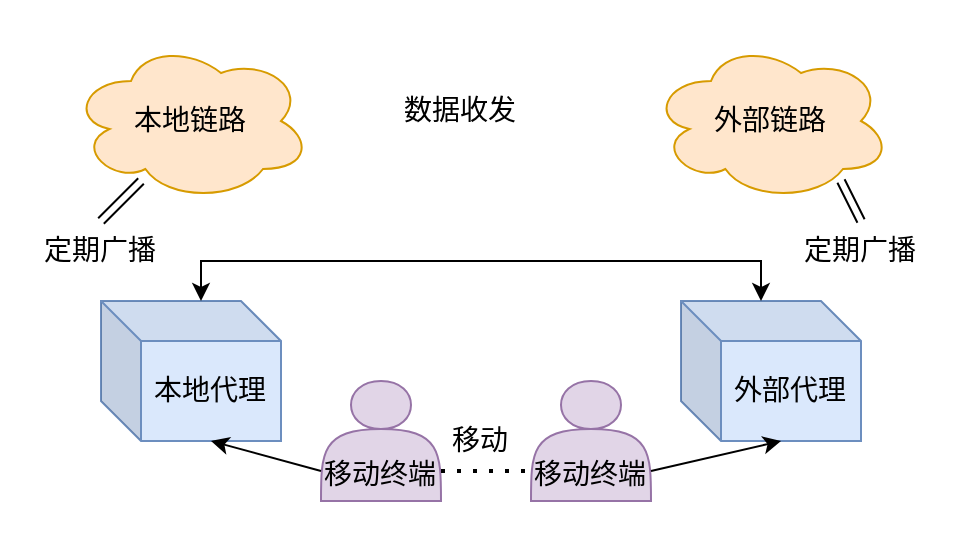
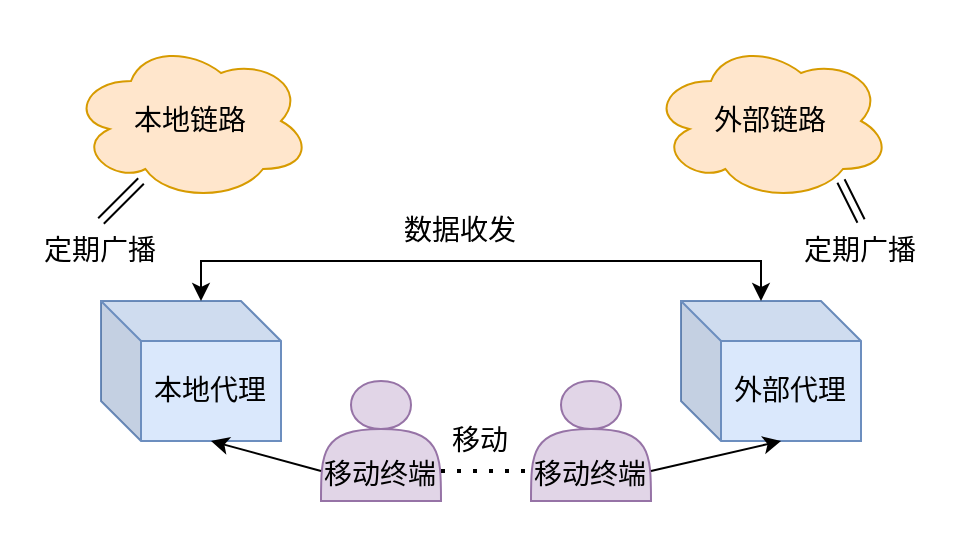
node "数据收发": moved (461, 111) -> (461, 231)
